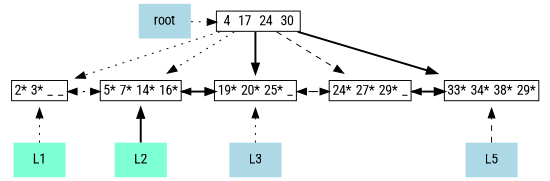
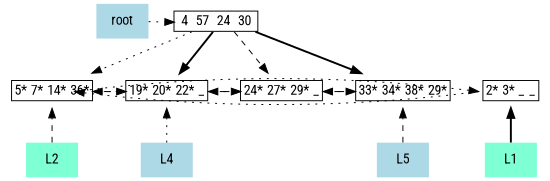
node "4": text "17" -> "57"
edge "4" -> "2*": removed
node "5*": text "16*" -> "36*"
node "19*": text "25*" -> "22*"
edge "5*" -> "19*": style bold -> dashed
edge "24*" -> "33*": style bold -> dashed
edge "L1" -> "2*": style dotted -> bold
edge "L2" -> "5*": style bold -> dashed
node "L3": label "L3" -> "L4"
